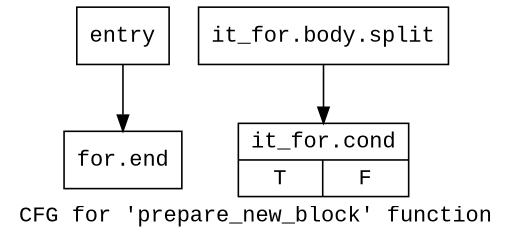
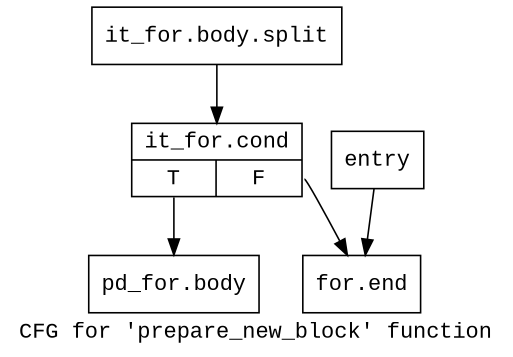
edge "it_for.cond" -> "for.end": added
node "pd_for.body": added
